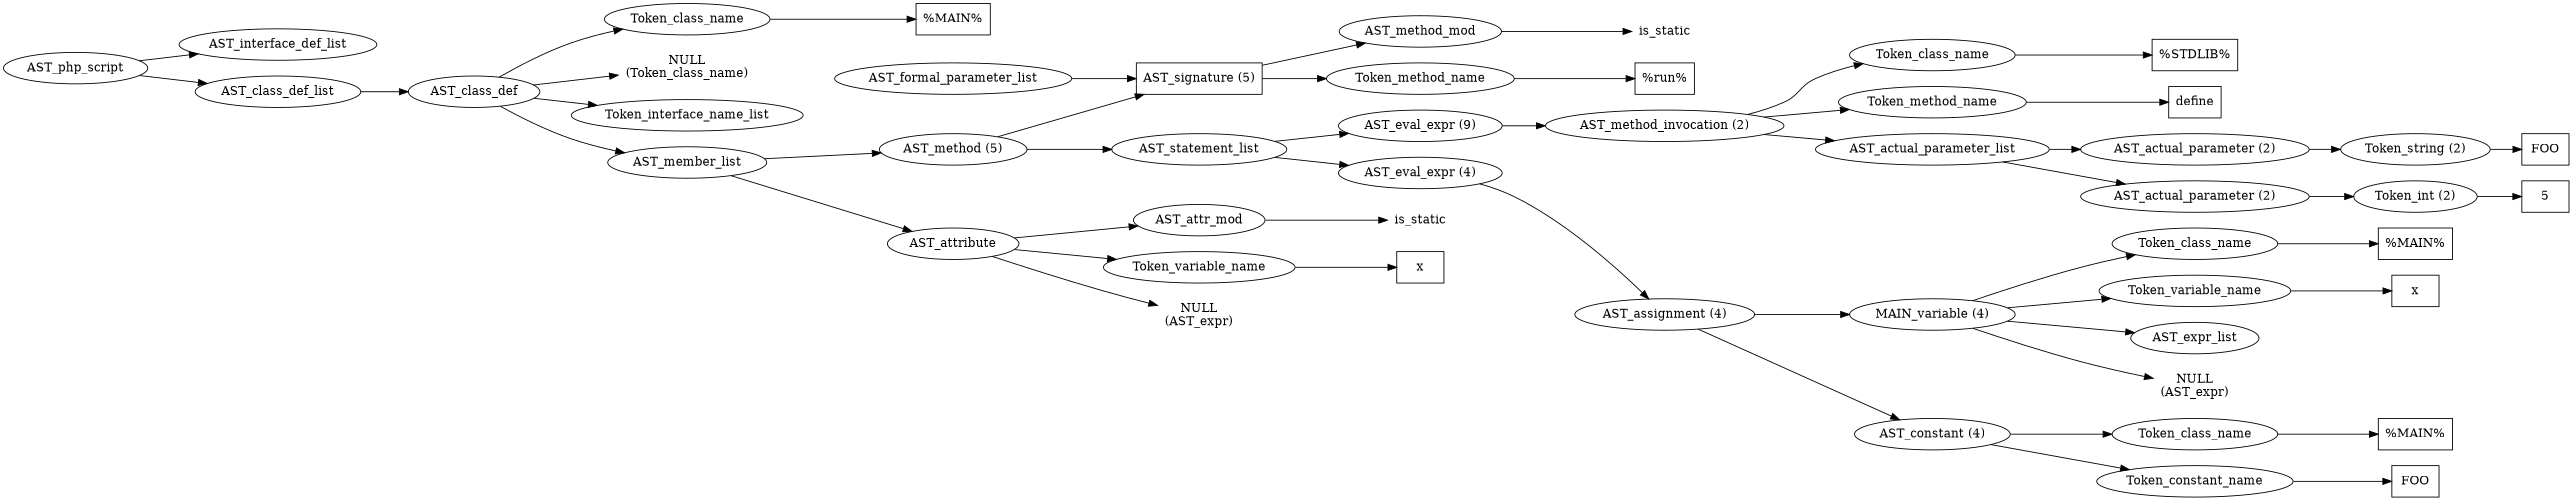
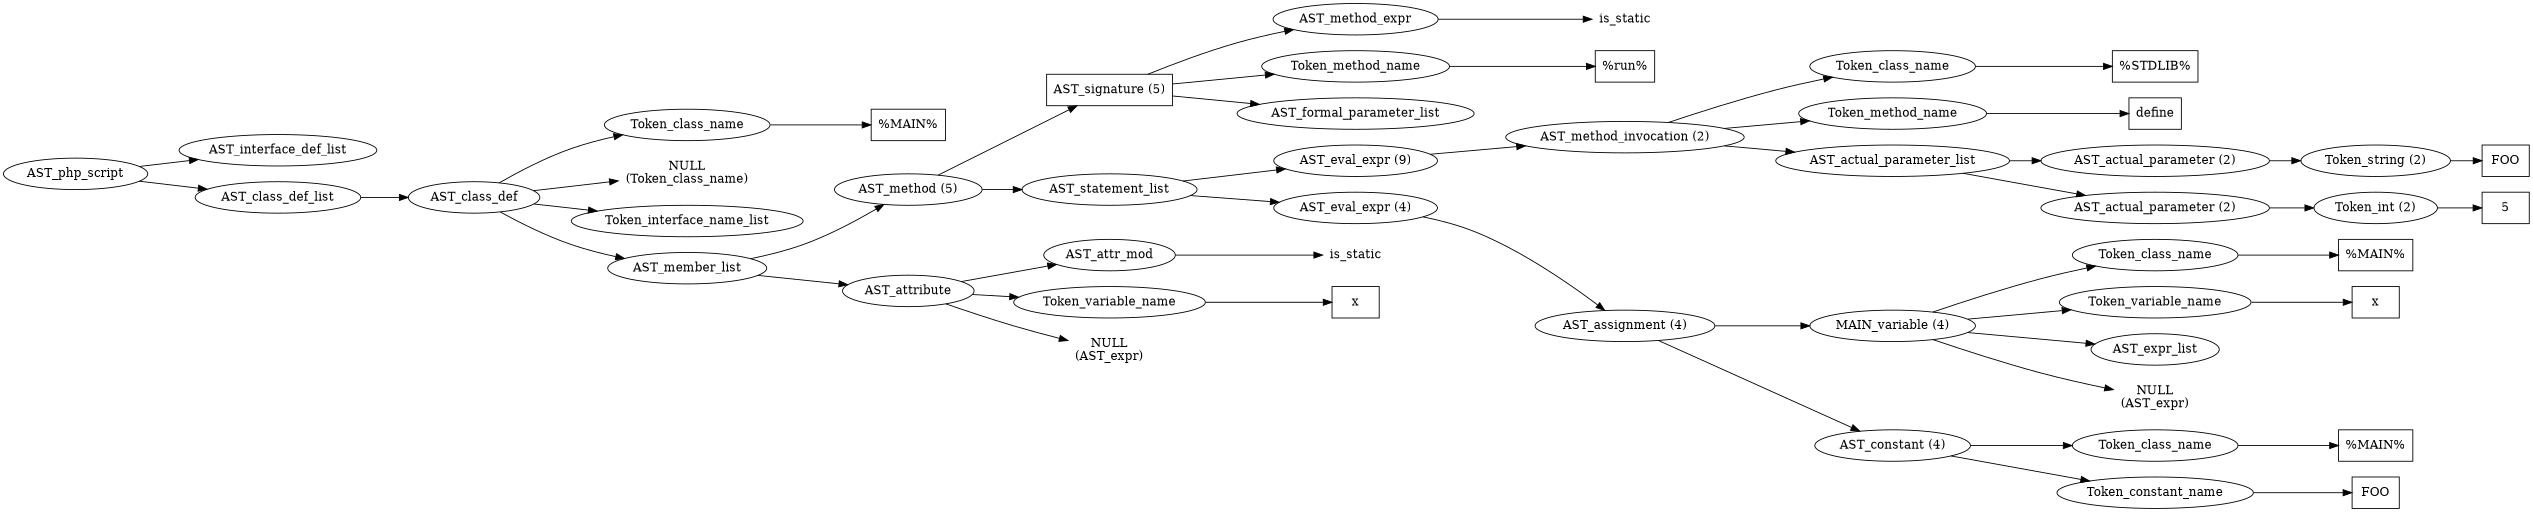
node "AST_method_mod": label "AST_method_mod" -> "AST_method_expr"
edge "AST_formal_parameter_list" -> "AST_signature (5)": reversed
